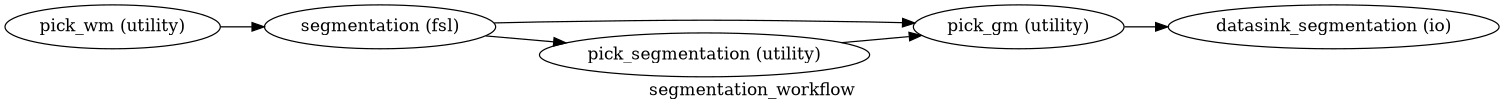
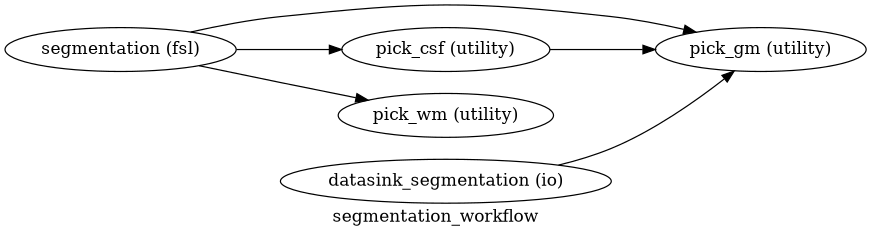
edge "pick_wm (utility)" -> "segmentation (fsl)": reversed
edge "pick_gm (utility)" -> "datasink_segmentation (io)": reversed
node "pick_segmentation (utility)": label "pick_segmentation (utility)" -> "pick_csf (utility)"
